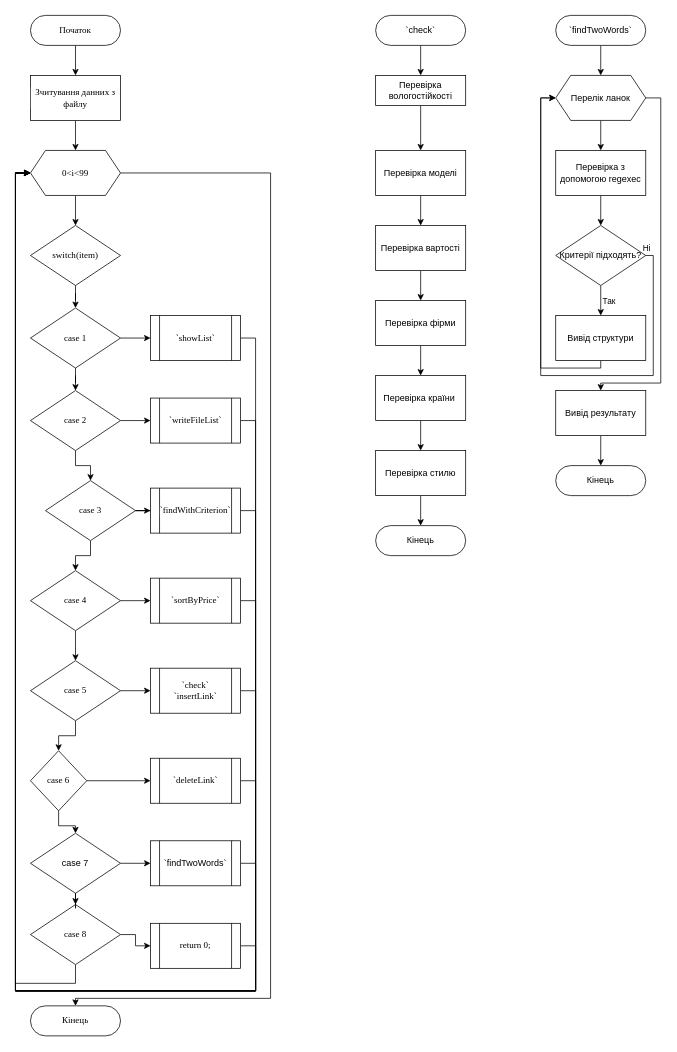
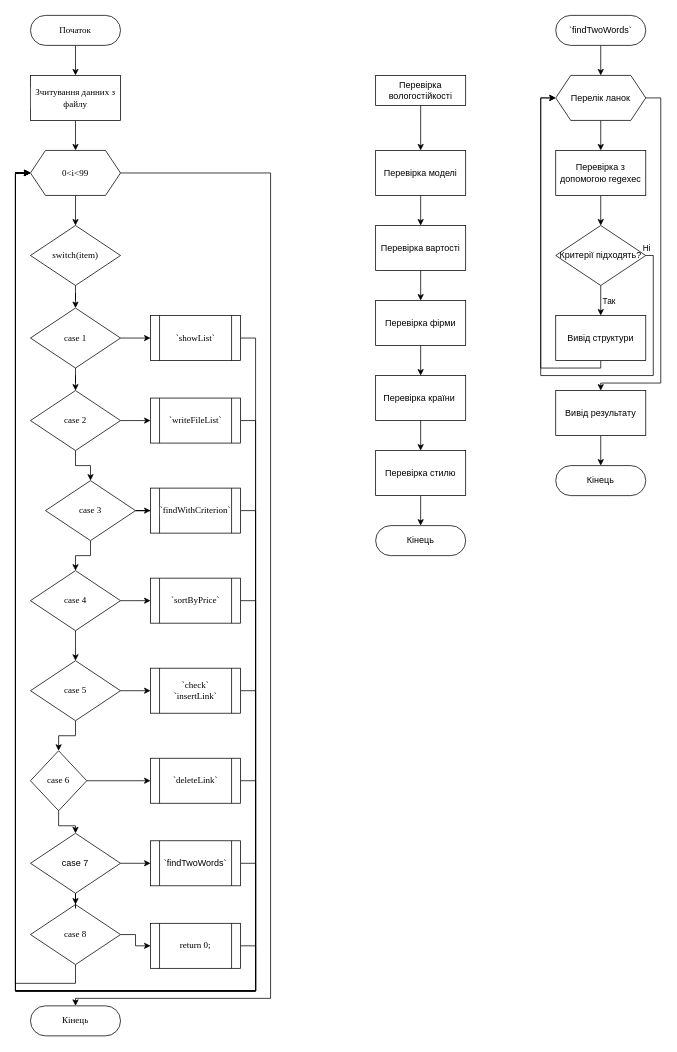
node "`check`": removed
edge "`check`" -> "Перевірка вологостійкості": removed
